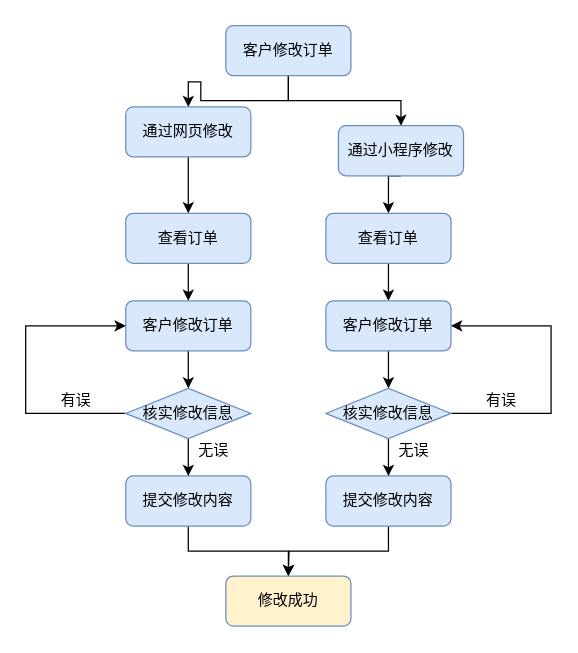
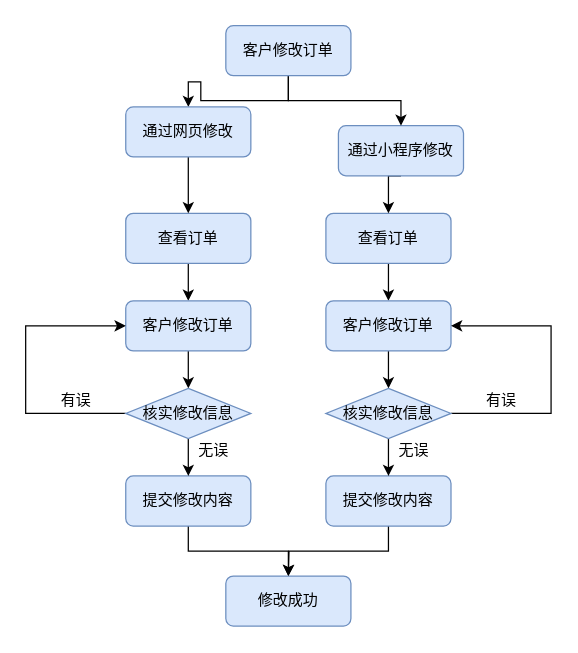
node "修改成功": fillcolor #fff2cc -> #dae8fc
